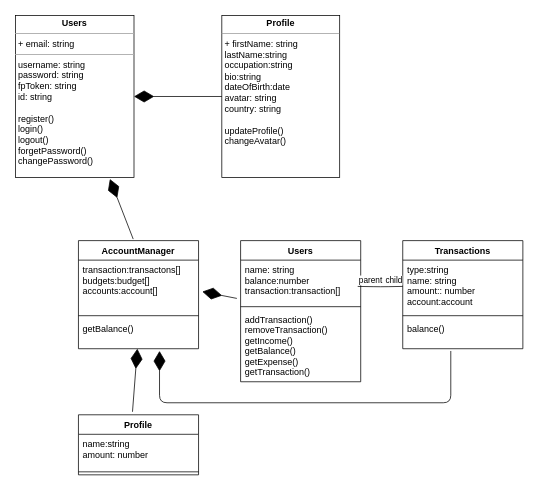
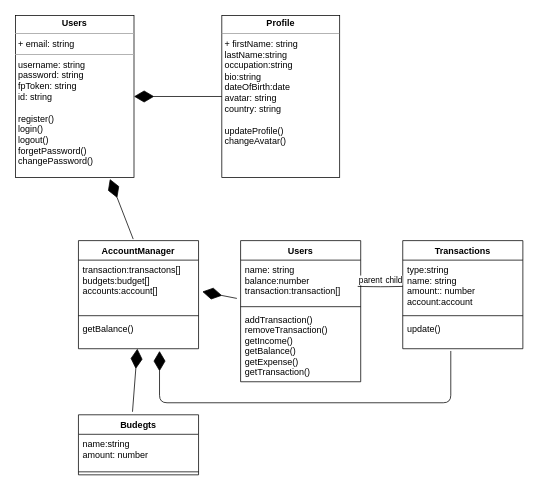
node "balance()": label "balance()" -> "update()"
node "Profile": label "Profile" -> "Budegts"
